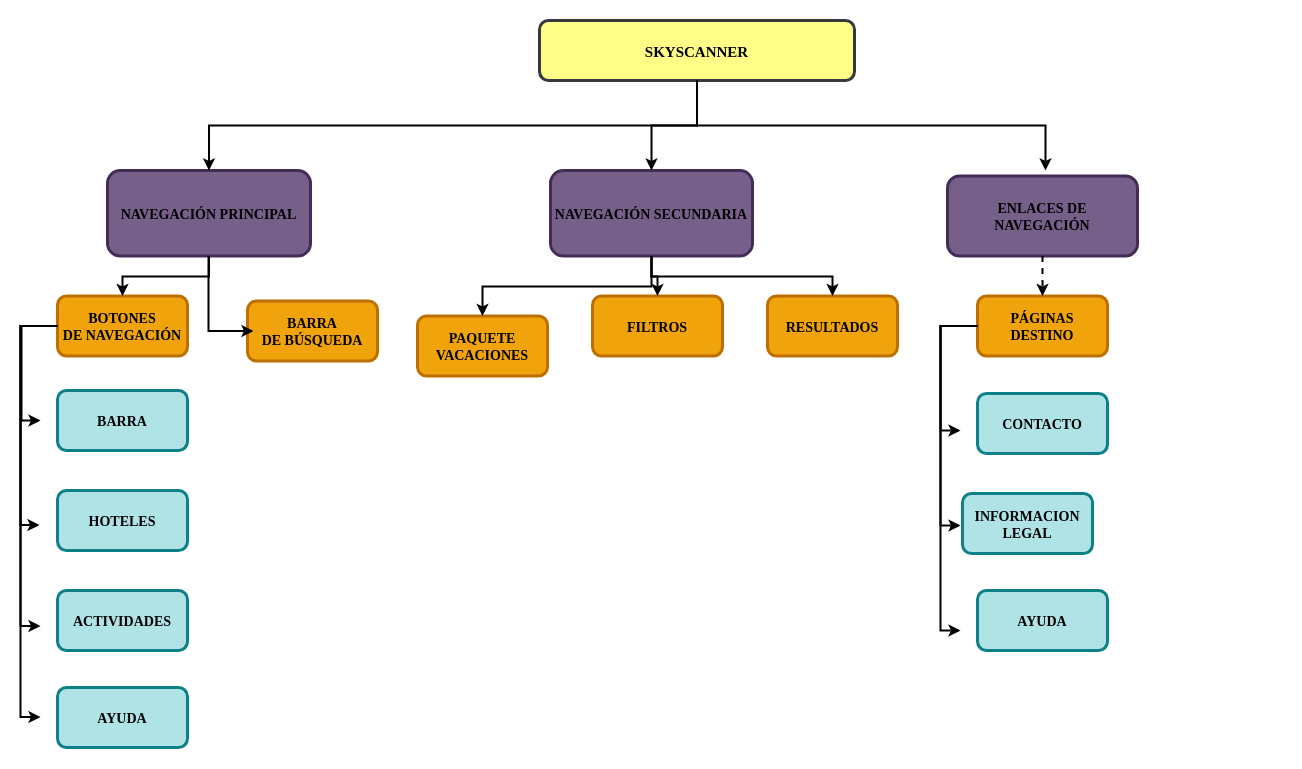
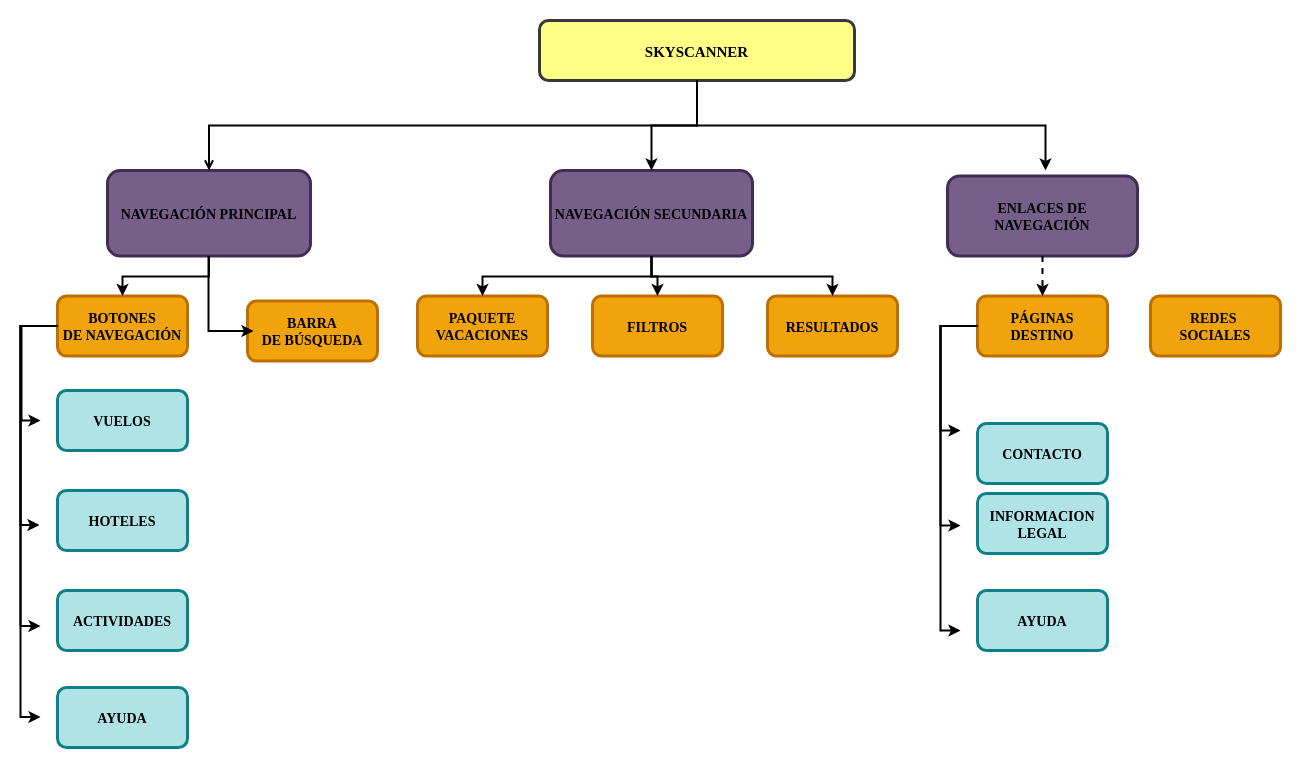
edge "SKYSCANNER" -> "NAVEGACIÓN PRINCIPAL": arrowhead classic -> open
node "REDES SOCIALES": added
node "PAQUETE VACACIONES": moved (483, 346) -> (483, 326)
node "BARRA": label "BARRA" -> "VUELOS"
node "CONTACTO": moved (1043, 424) -> (1043, 454)
node "INFORMACION LEGAL": moved (1028, 524) -> (1043, 524)
